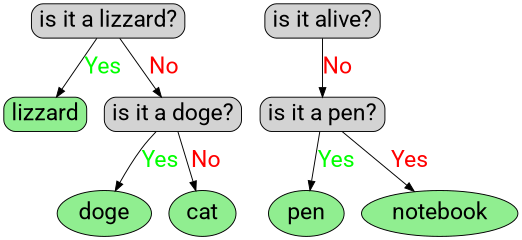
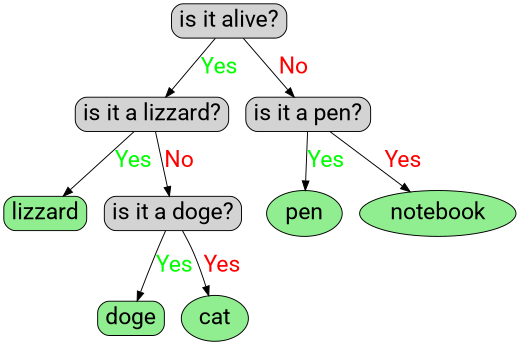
edge "is it alive?" -> "is it a lizzard?": added, label "Yes"
edge "is it a doge?" -> "cat": label "No" -> "Yes"
node "doge": shape ellipse -> box
